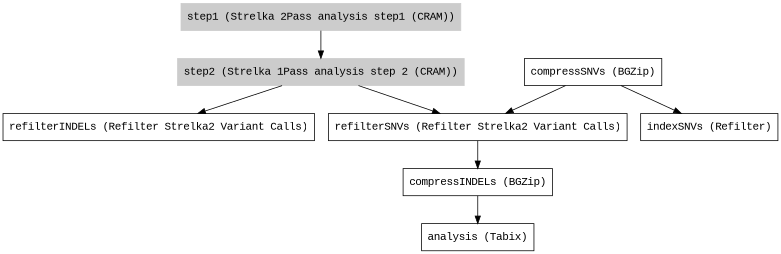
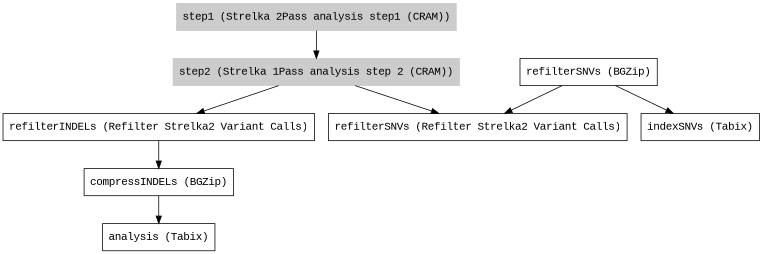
node "compressSNVs (BGZip)": label "compressSNVs (BGZip)" -> "refilterSNVs (BGZip)"
node "indexSNVs (Refilter)": label "indexSNVs (Refilter)" -> "indexSNVs (Tabix)"
edge "refilterSNVs (Refilter Strelka2 Variant Calls)" -> "compressINDELs (BGZip)": now "refilterINDELs (Refilter Strelka2 Variant Calls)" -> "compressINDELs (BGZip)"
